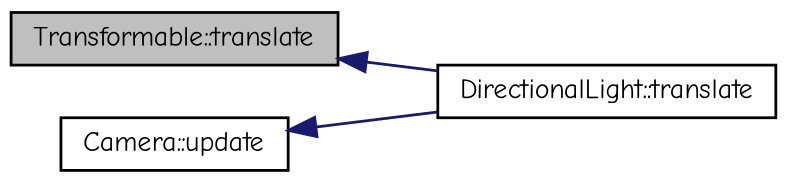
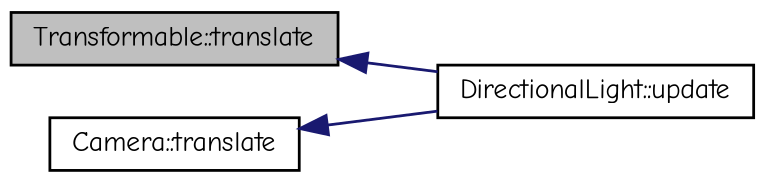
node "DirectionalLight::translate": label "DirectionalLight::translate" -> "DirectionalLight::update"
node "Camera::update": label "Camera::update" -> "Camera::translate"
